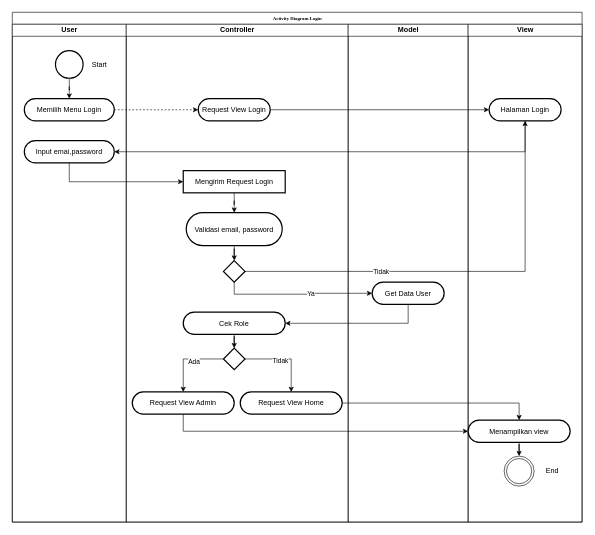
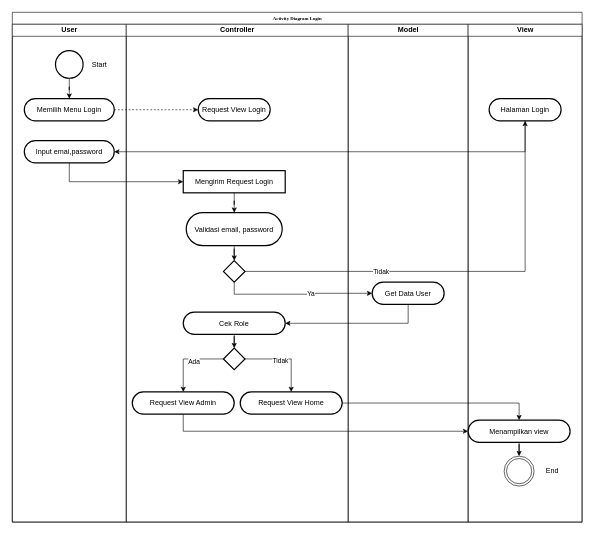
edge "Request View Login" -> "Halaman Login": removed
